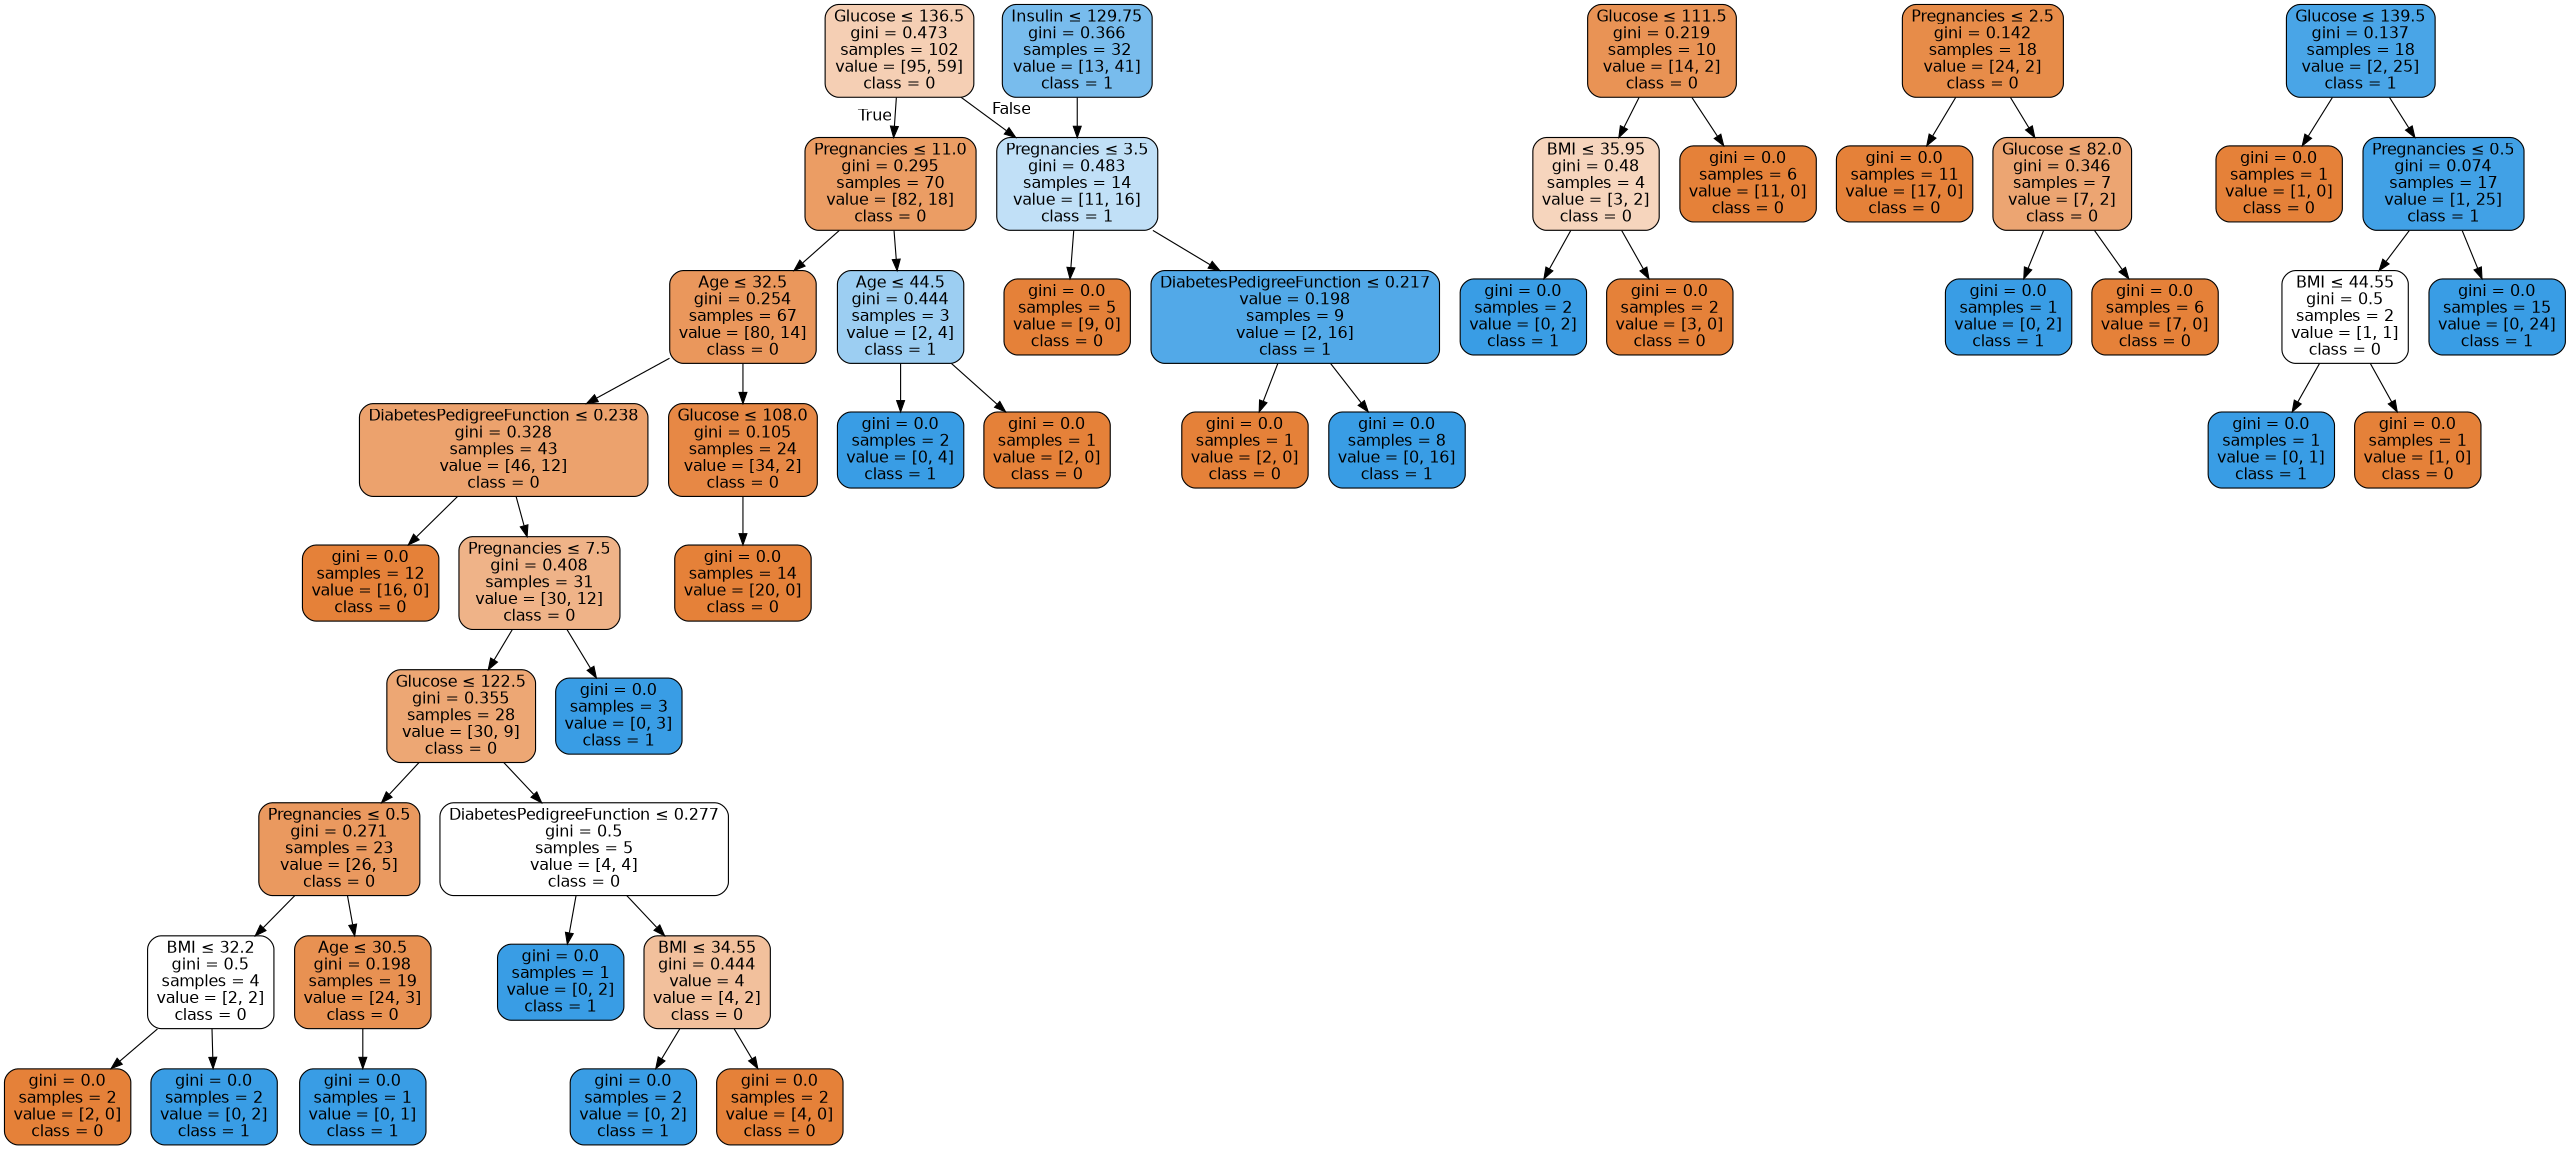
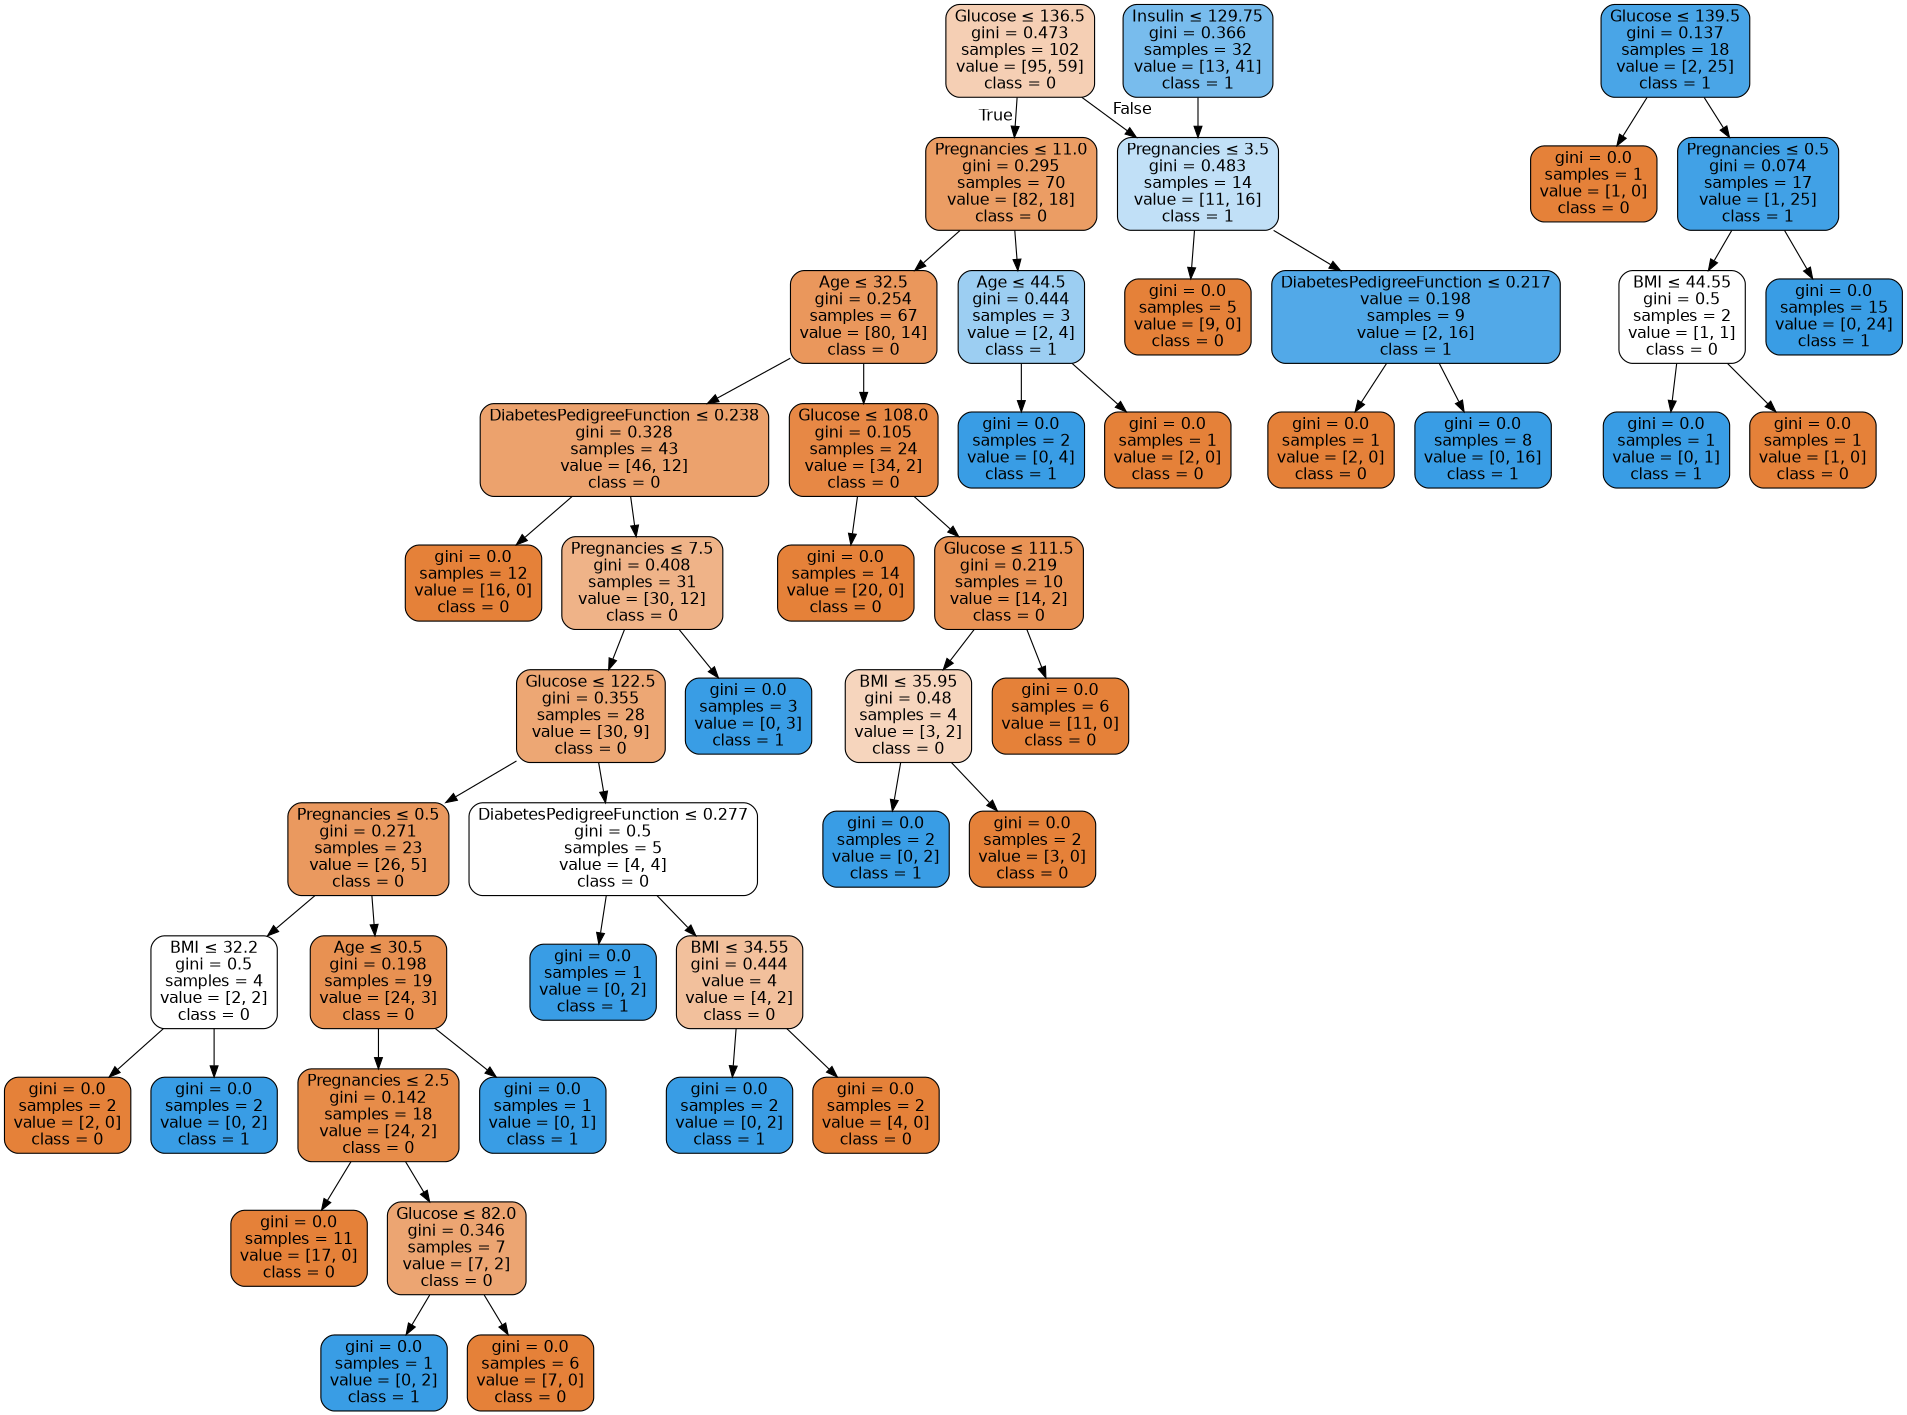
edge "Glucose ≤ 108.0" -> "Glucose ≤ 111.5": added
edge "Age ≤ 30.5" -> "Pregnancies ≤ 2.5": added
